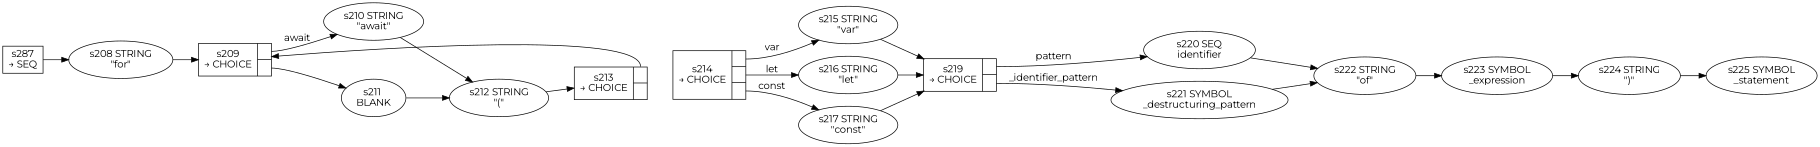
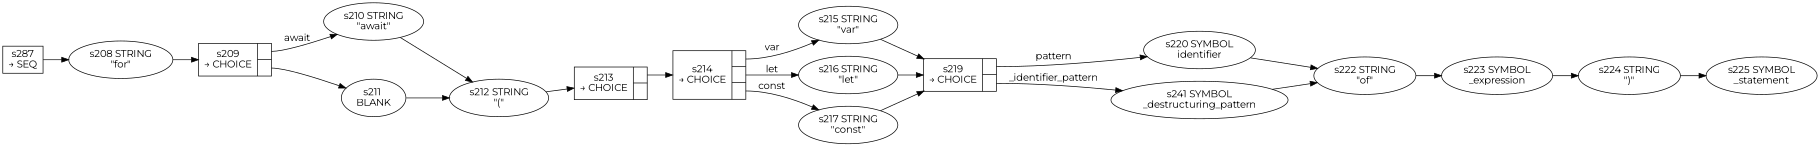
edge "s213" -> "s209": now "s213" -> "s214"
node "s220 SEQ identifier": label "s220 SEQ identifier" -> "s220 SYMBOL identifier"
node "s221 SYMBOL _destructuring_pattern": label "s221 SYMBOL _destructuring_pattern" -> "s241 SYMBOL _destructuring_pattern"
